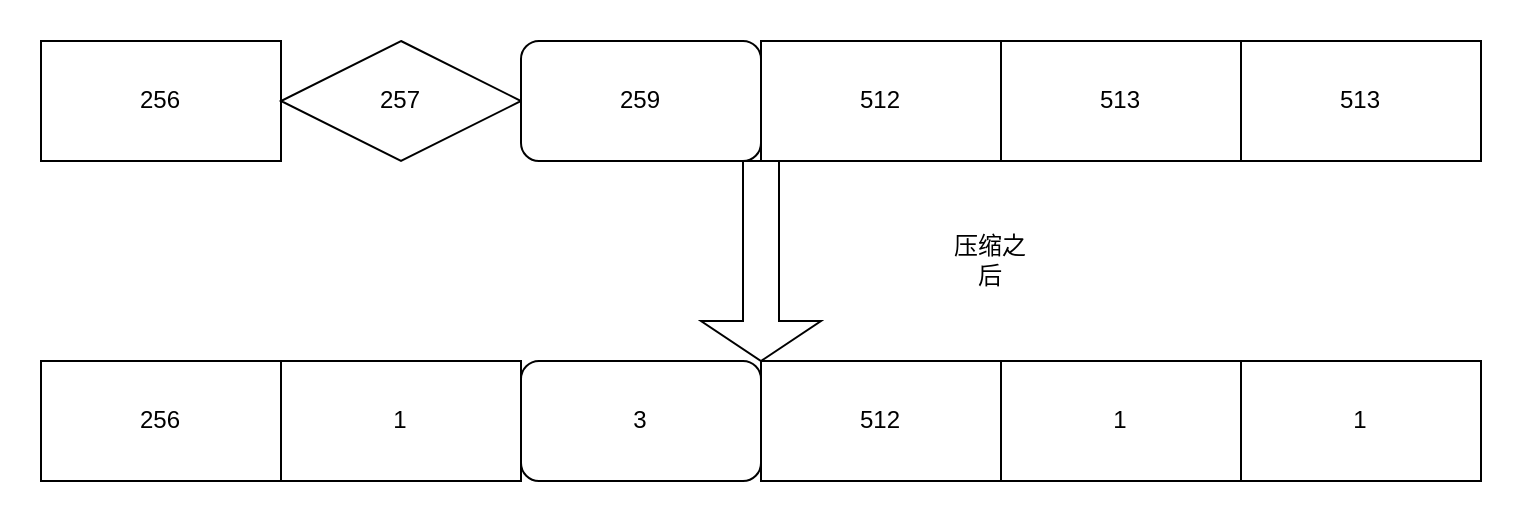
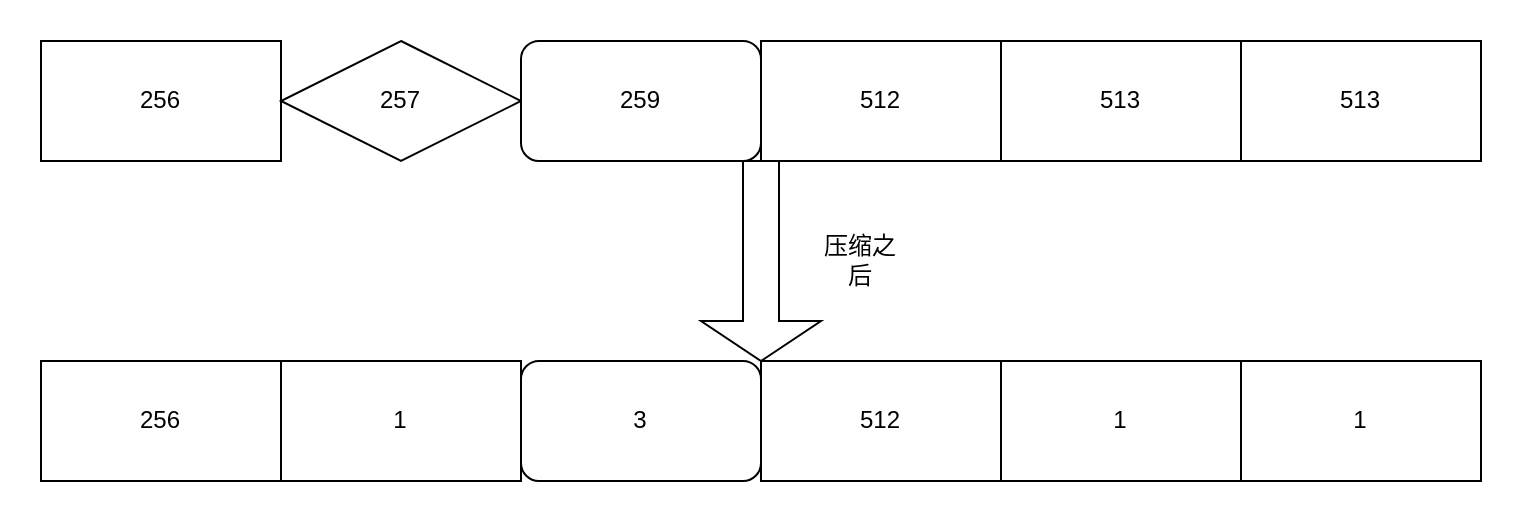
node "压缩之后": moved (991, 261) -> (861, 261)
